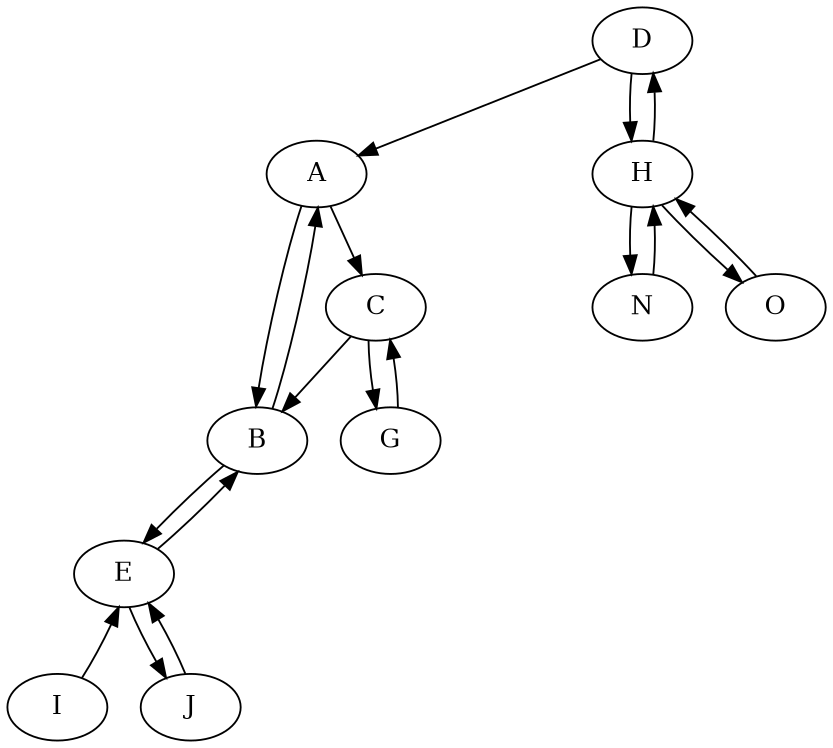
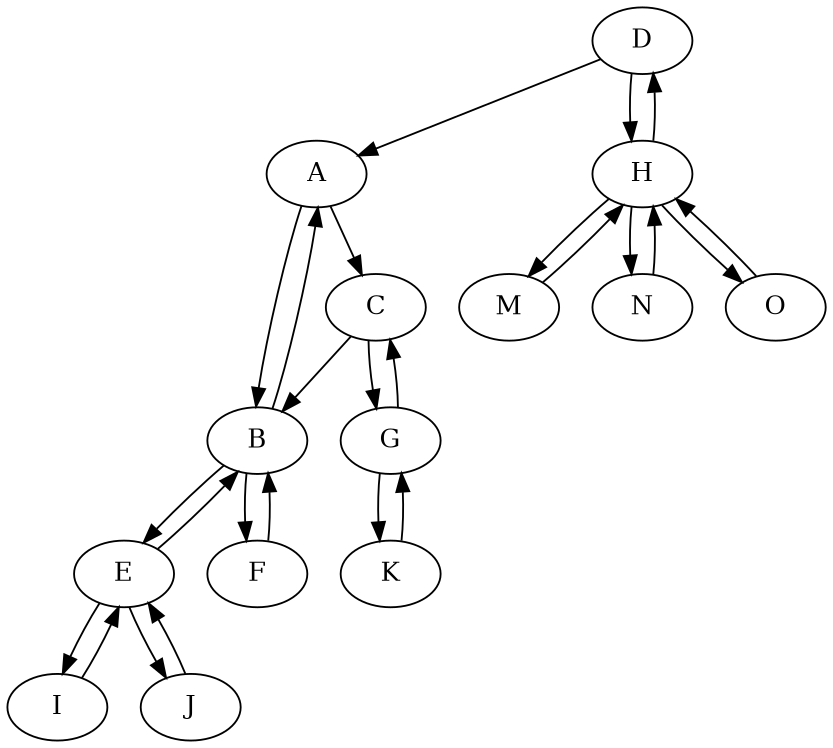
node "M": added
node "F": added
node "K": added
edge "E" -> "I": added
